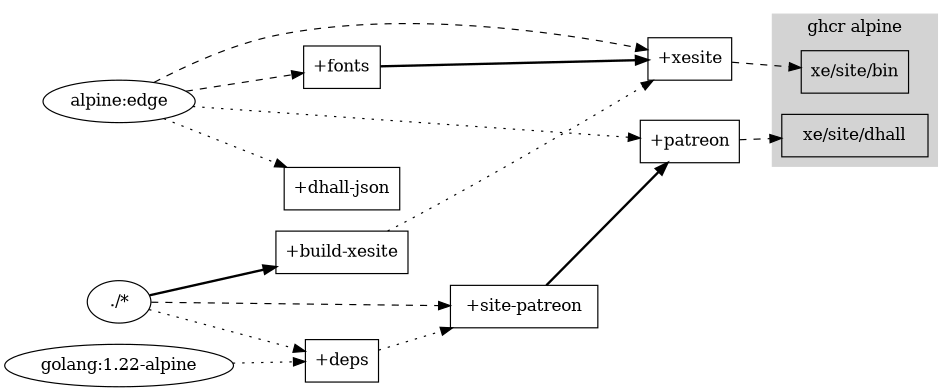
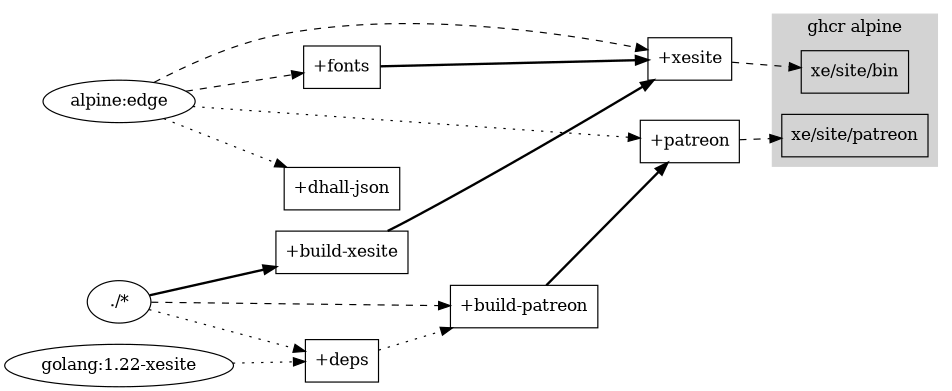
node "xe/site/dhall": label "xe/site/dhall" -> "xe/site/patreon"
edge "+build-xesite" -> "+xesite": style dotted -> bold
node "+site-patreon": label "+site-patreon" -> "+build-patreon"
node "golang:1.22-alpine": label "golang:1.22-alpine" -> "golang:1.22-xesite"
